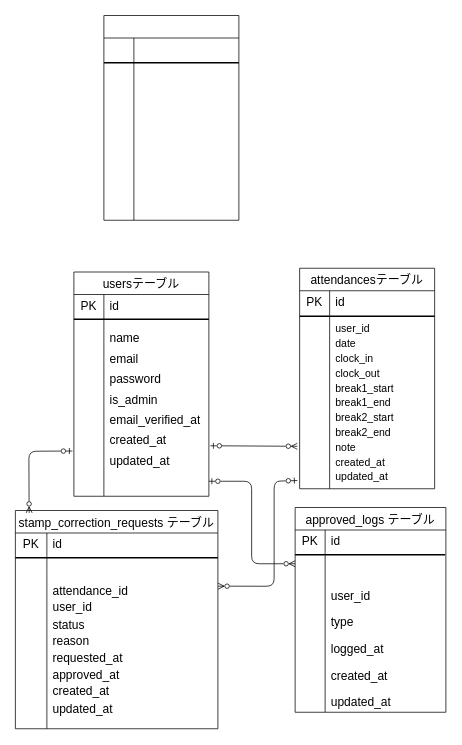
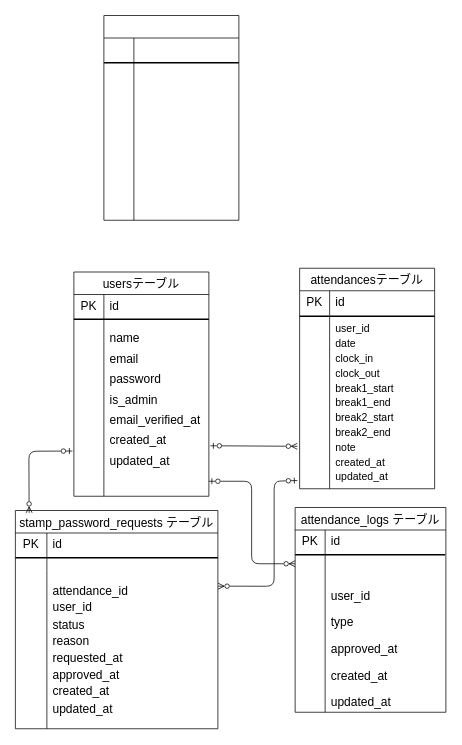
node "approved_logs テーブル": label "approved_logs テーブル" -> "attendance_logs テーブル"
node "stamp_correction_requests テーブル": label "stamp_correction_requests テーブル" -> "stamp_password_requests テーブル"
node "user_id type logged_at created_at updated_at": label "user_id type logged_at created_at updated_at" -> "user_id type approved_at created_at updated_at"
